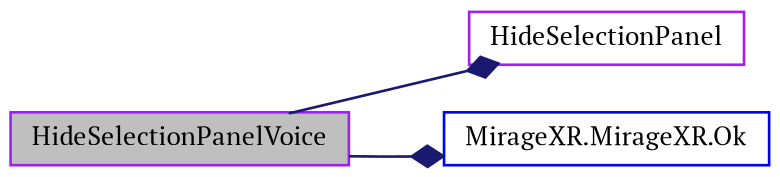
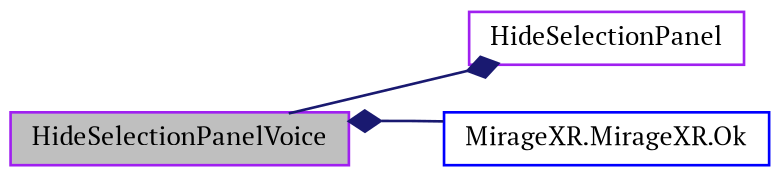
edge "HideSelectionPanelVoice" -> "MirageXR.MirageXR.Ok": reversed
